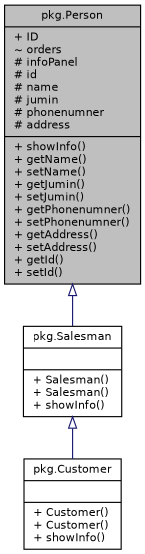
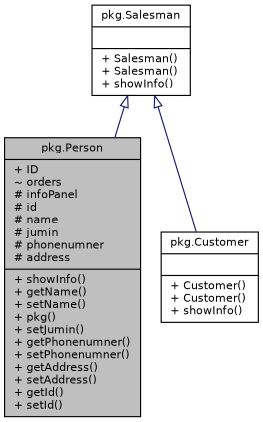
node "pkg.Person": text "+ getJumin()" -> "+ pkg()"
edge "pkg.Salesman" -> "pkg.Person": reversed
